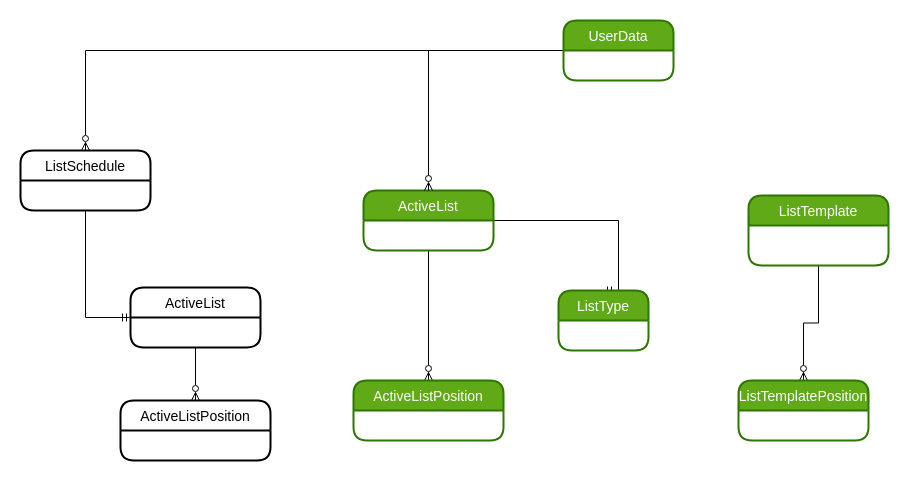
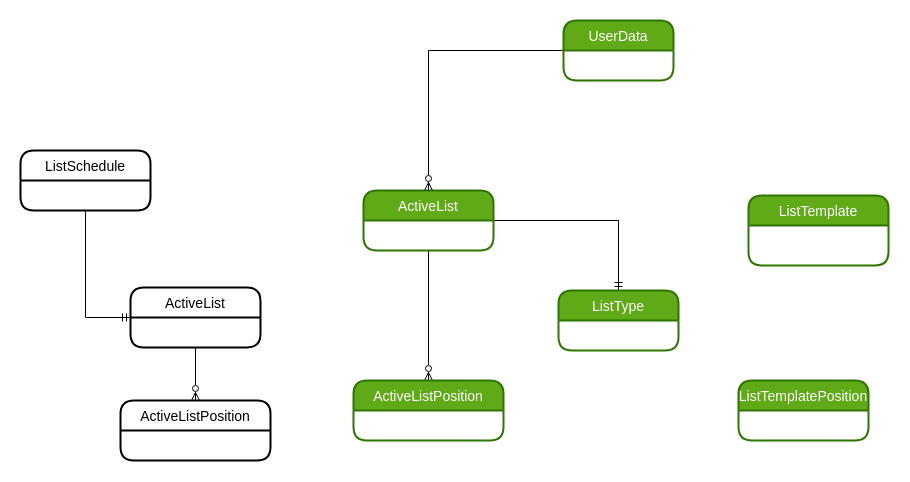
edge "UserData" -> "ListSchedule": removed
node "ListType": size 90x60 -> 120x60
edge "ListTemplate" -> "ListTemplatePosition": removed
